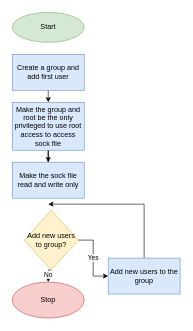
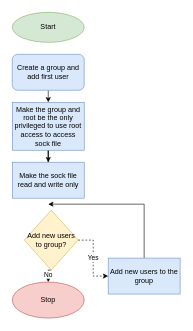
node "Create a group and add first user": shape rectangle -> rounded rectangle
edge "Add new users to group?" -> "Add new users to the group": style solid -> dashed
